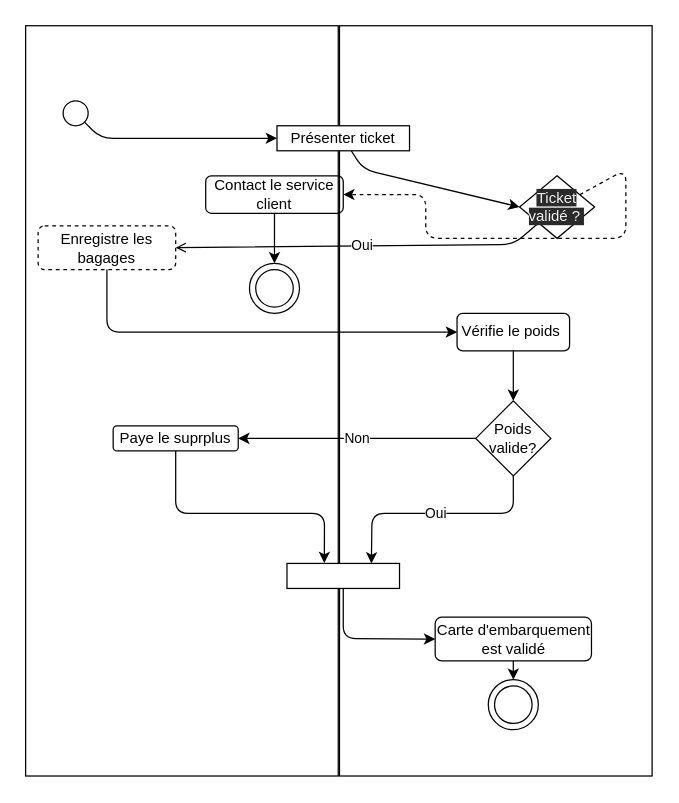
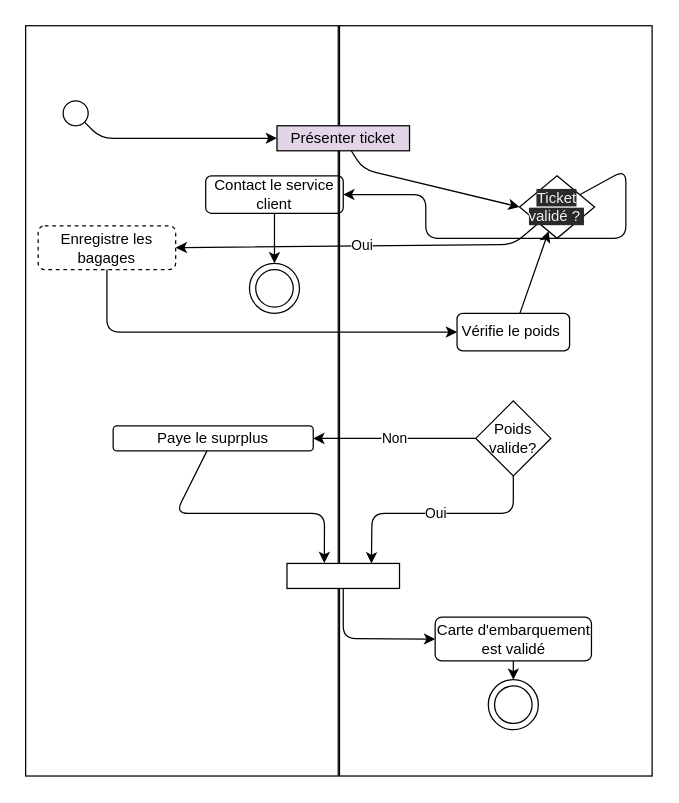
node "Présenter ticket": fillcolor #ffffff -> #e1d5e7
edge "Ticket validé ?" -> "Contact le service client": style dashed -> solid
edge "Ticket validé ?" -> "Enregistre les bagages": arrowhead open -> classic
edge "Vérifie le poids" -> "Poids valide?": now "Vérifie le poids" -> "Ticket validé ?"
node "Paye le suprplus": size 125x25 -> 200x25
